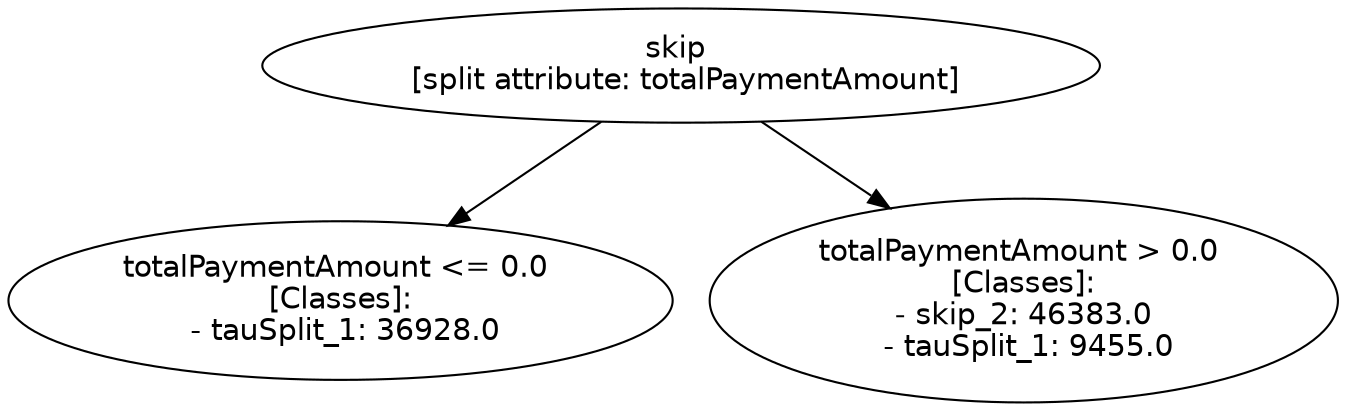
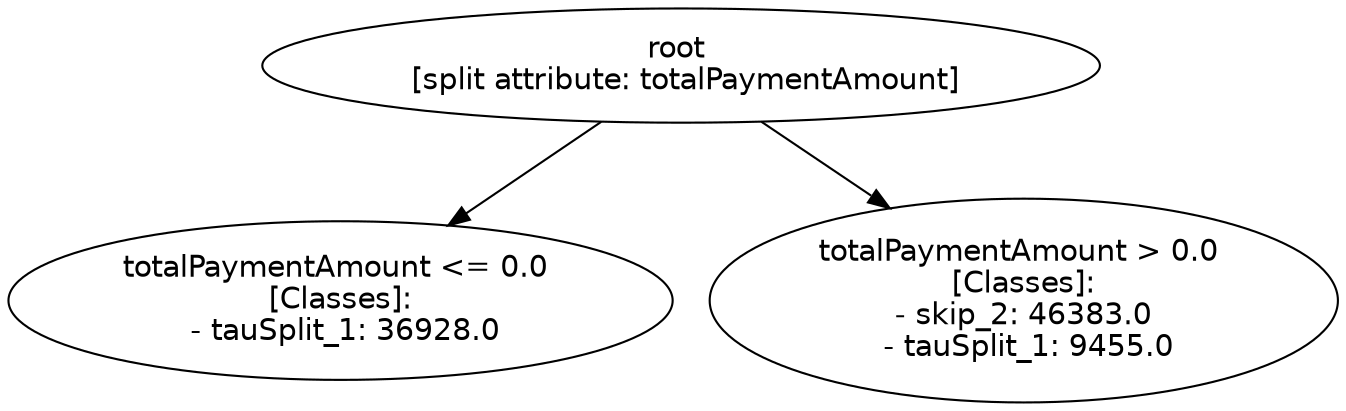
node "skip [split attribute: totalPaymentAmount]": label "skip [split attribute: totalPaymentAmount]" -> "root [split attribute: totalPaymentAmount]"
